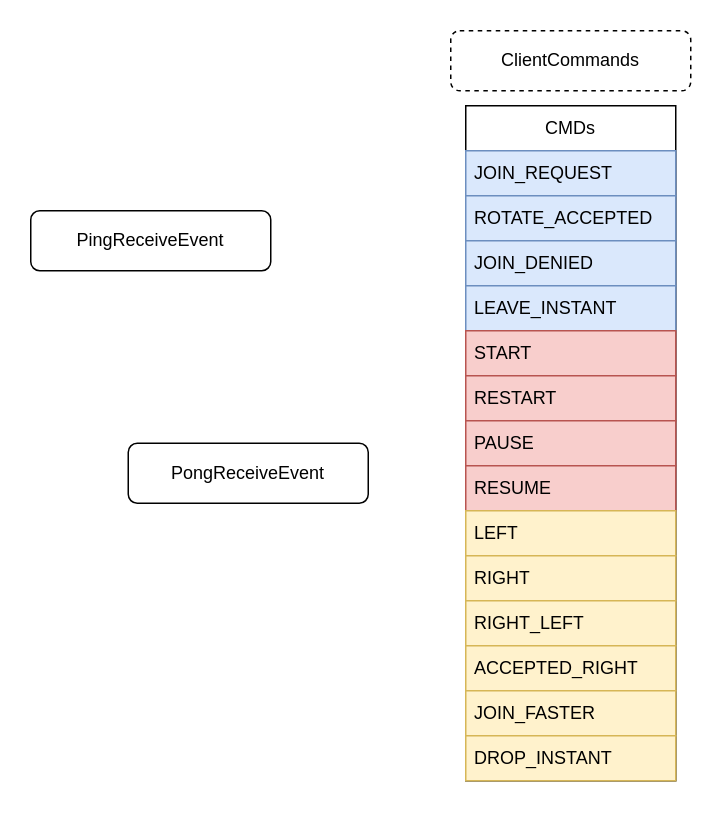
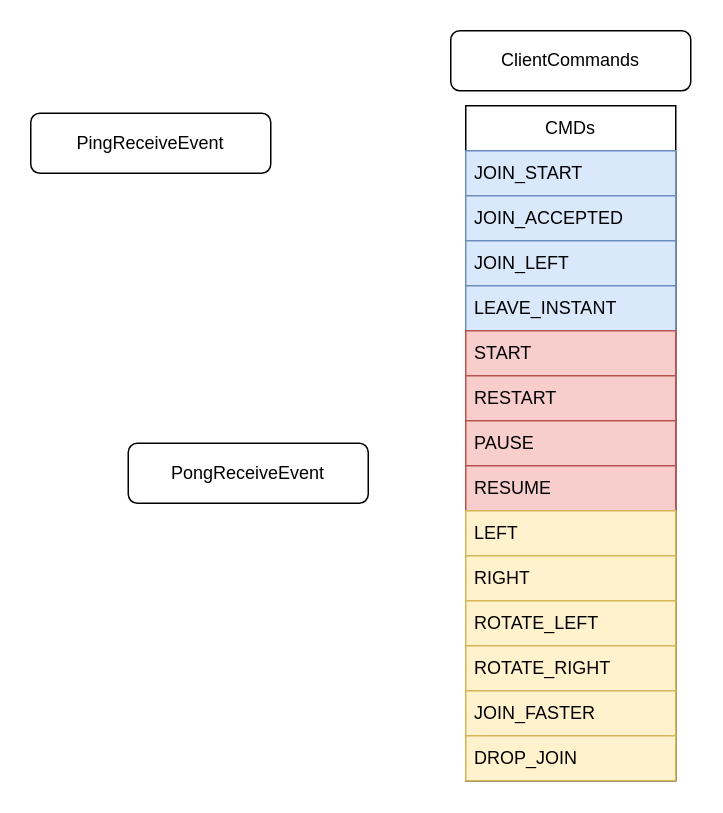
node "ClientCommands": style dashed -> solid
node "JOIN_REQUEST": label "JOIN_REQUEST" -> "JOIN_START"
node "ROTATE_ACCEPTED": label "ROTATE_ACCEPTED" -> "JOIN_ACCEPTED"
node "PingReceiveEvent": moved (151, 241) -> (151, 143)
node "JOIN_DENIED": label "JOIN_DENIED" -> "JOIN_LEFT"
node "RIGHT_LEFT": label "RIGHT_LEFT" -> "ROTATE_LEFT"
node "ACCEPTED_RIGHT": label "ACCEPTED_RIGHT" -> "ROTATE_RIGHT"
node "DROP_INSTANT": label "DROP_INSTANT" -> "DROP_JOIN"
